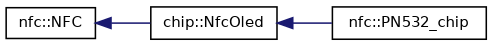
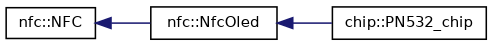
node "chip::NfcOled": label "chip::NfcOled" -> "nfc::NfcOled"
node "nfc::PN532_chip": label "nfc::PN532_chip" -> "chip::PN532_chip"
